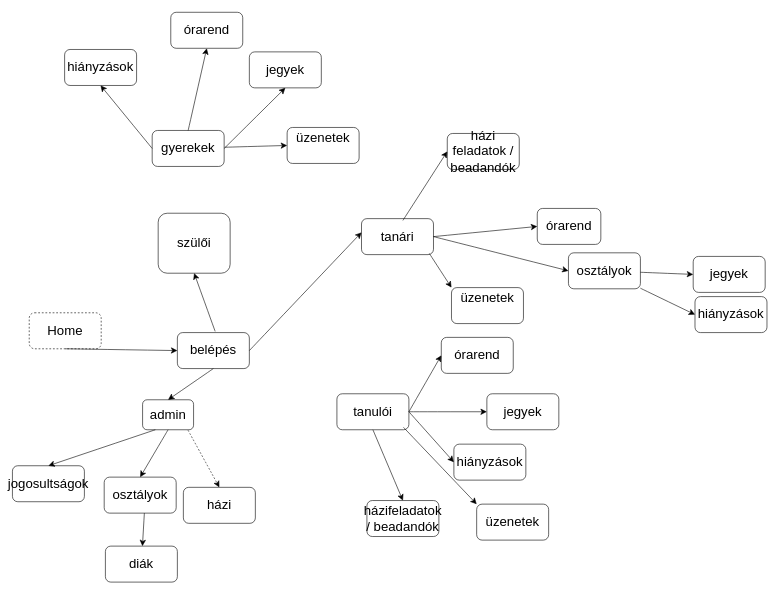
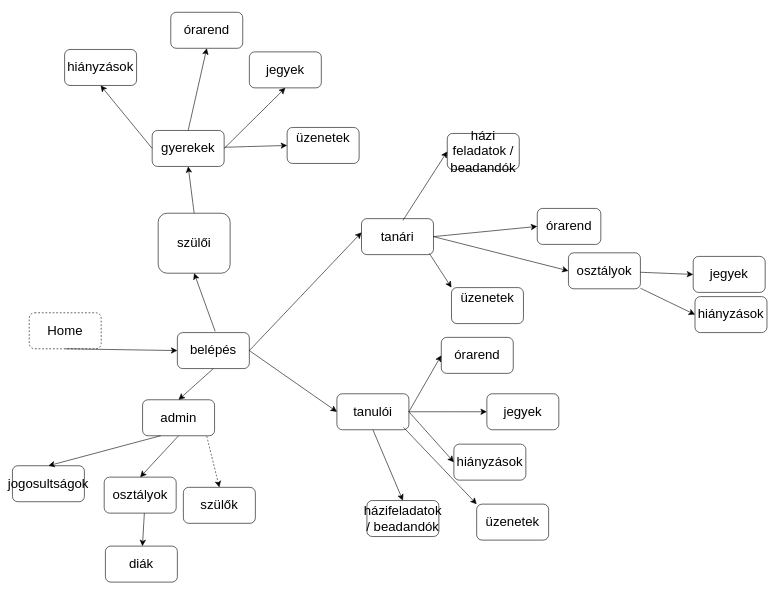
edge "szülői" -> "gyerekek": added
edge "belépés" -> "tanulói": added
node "admin": size 51x30 -> 72x36
node "házi": label "házi" -> "szülők"
